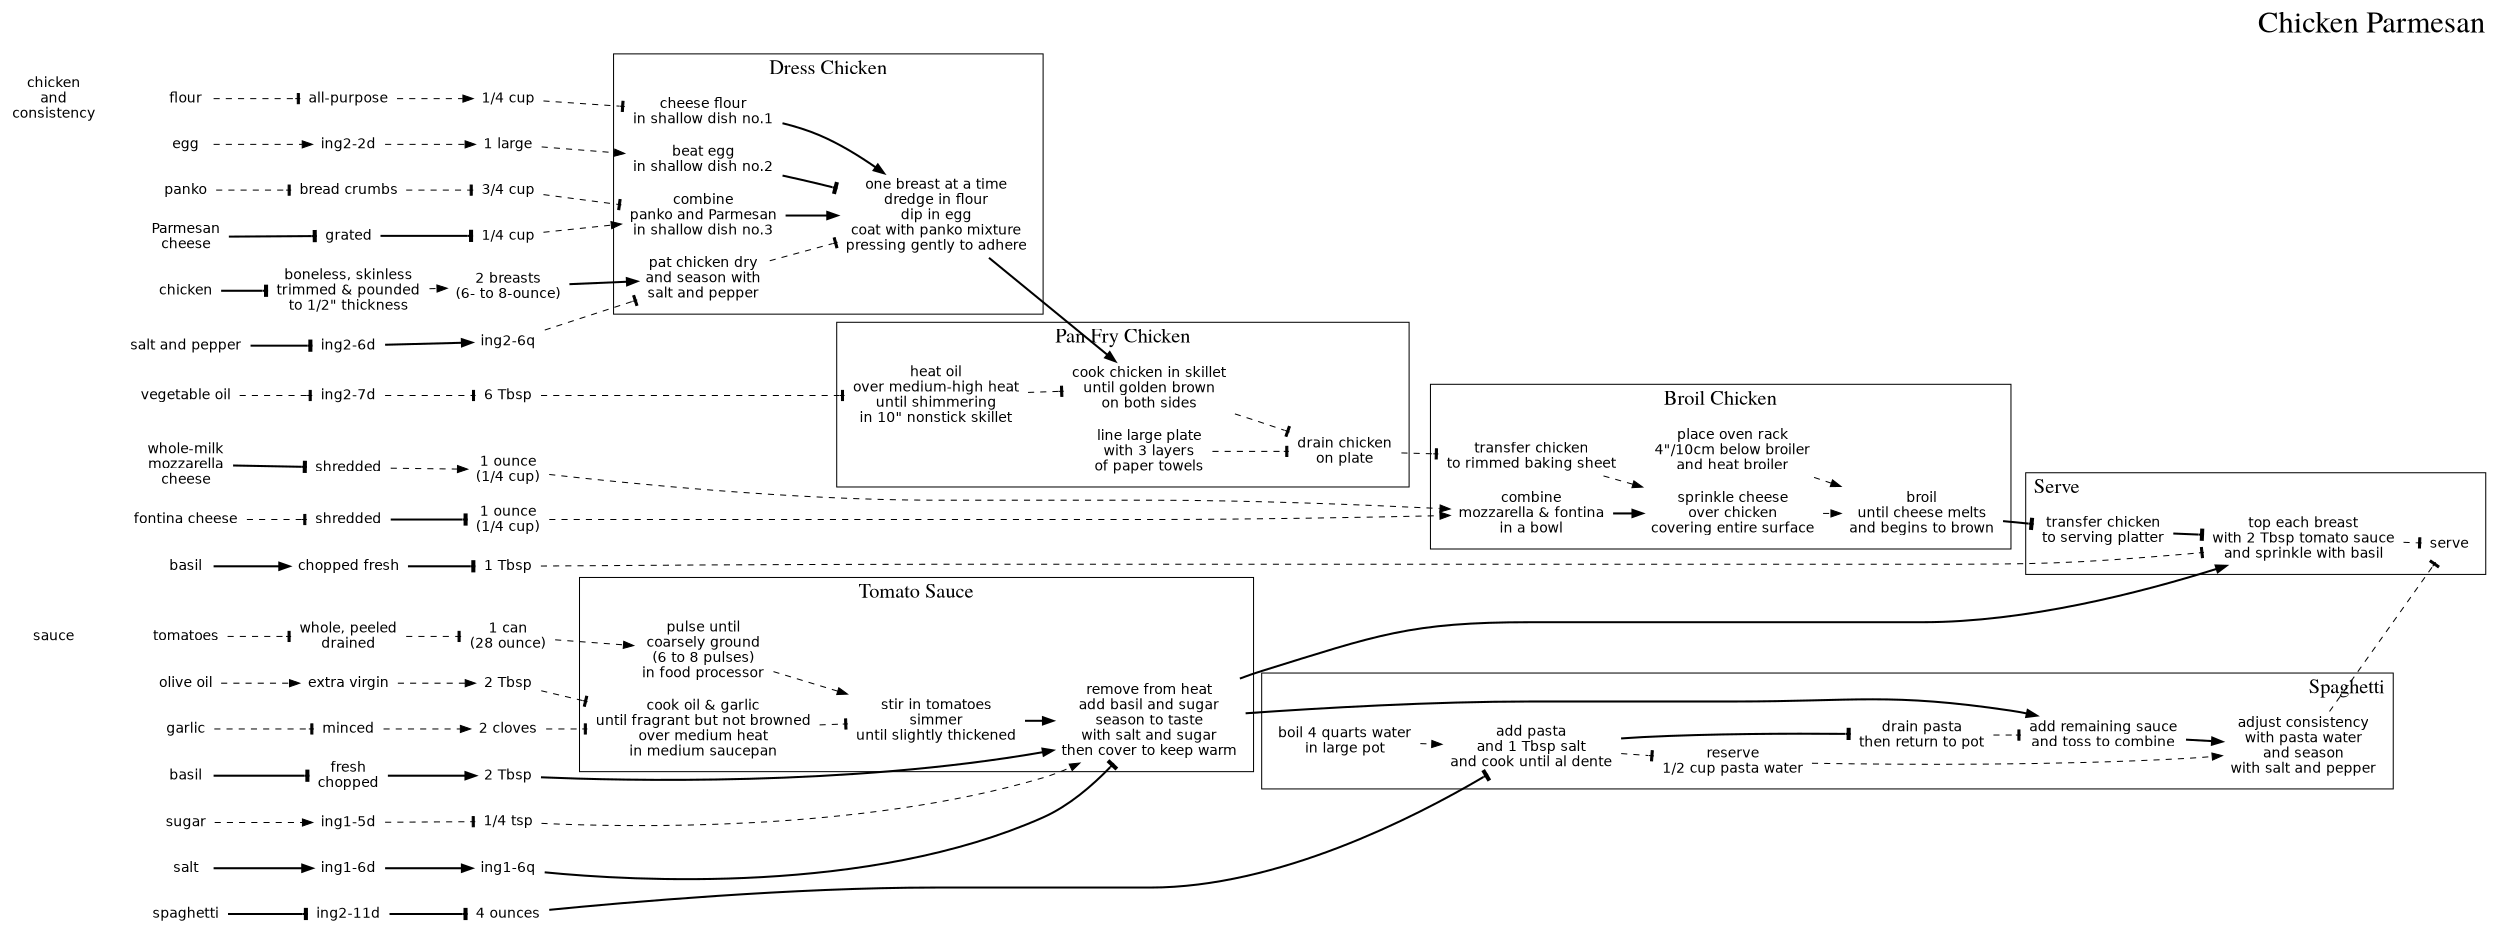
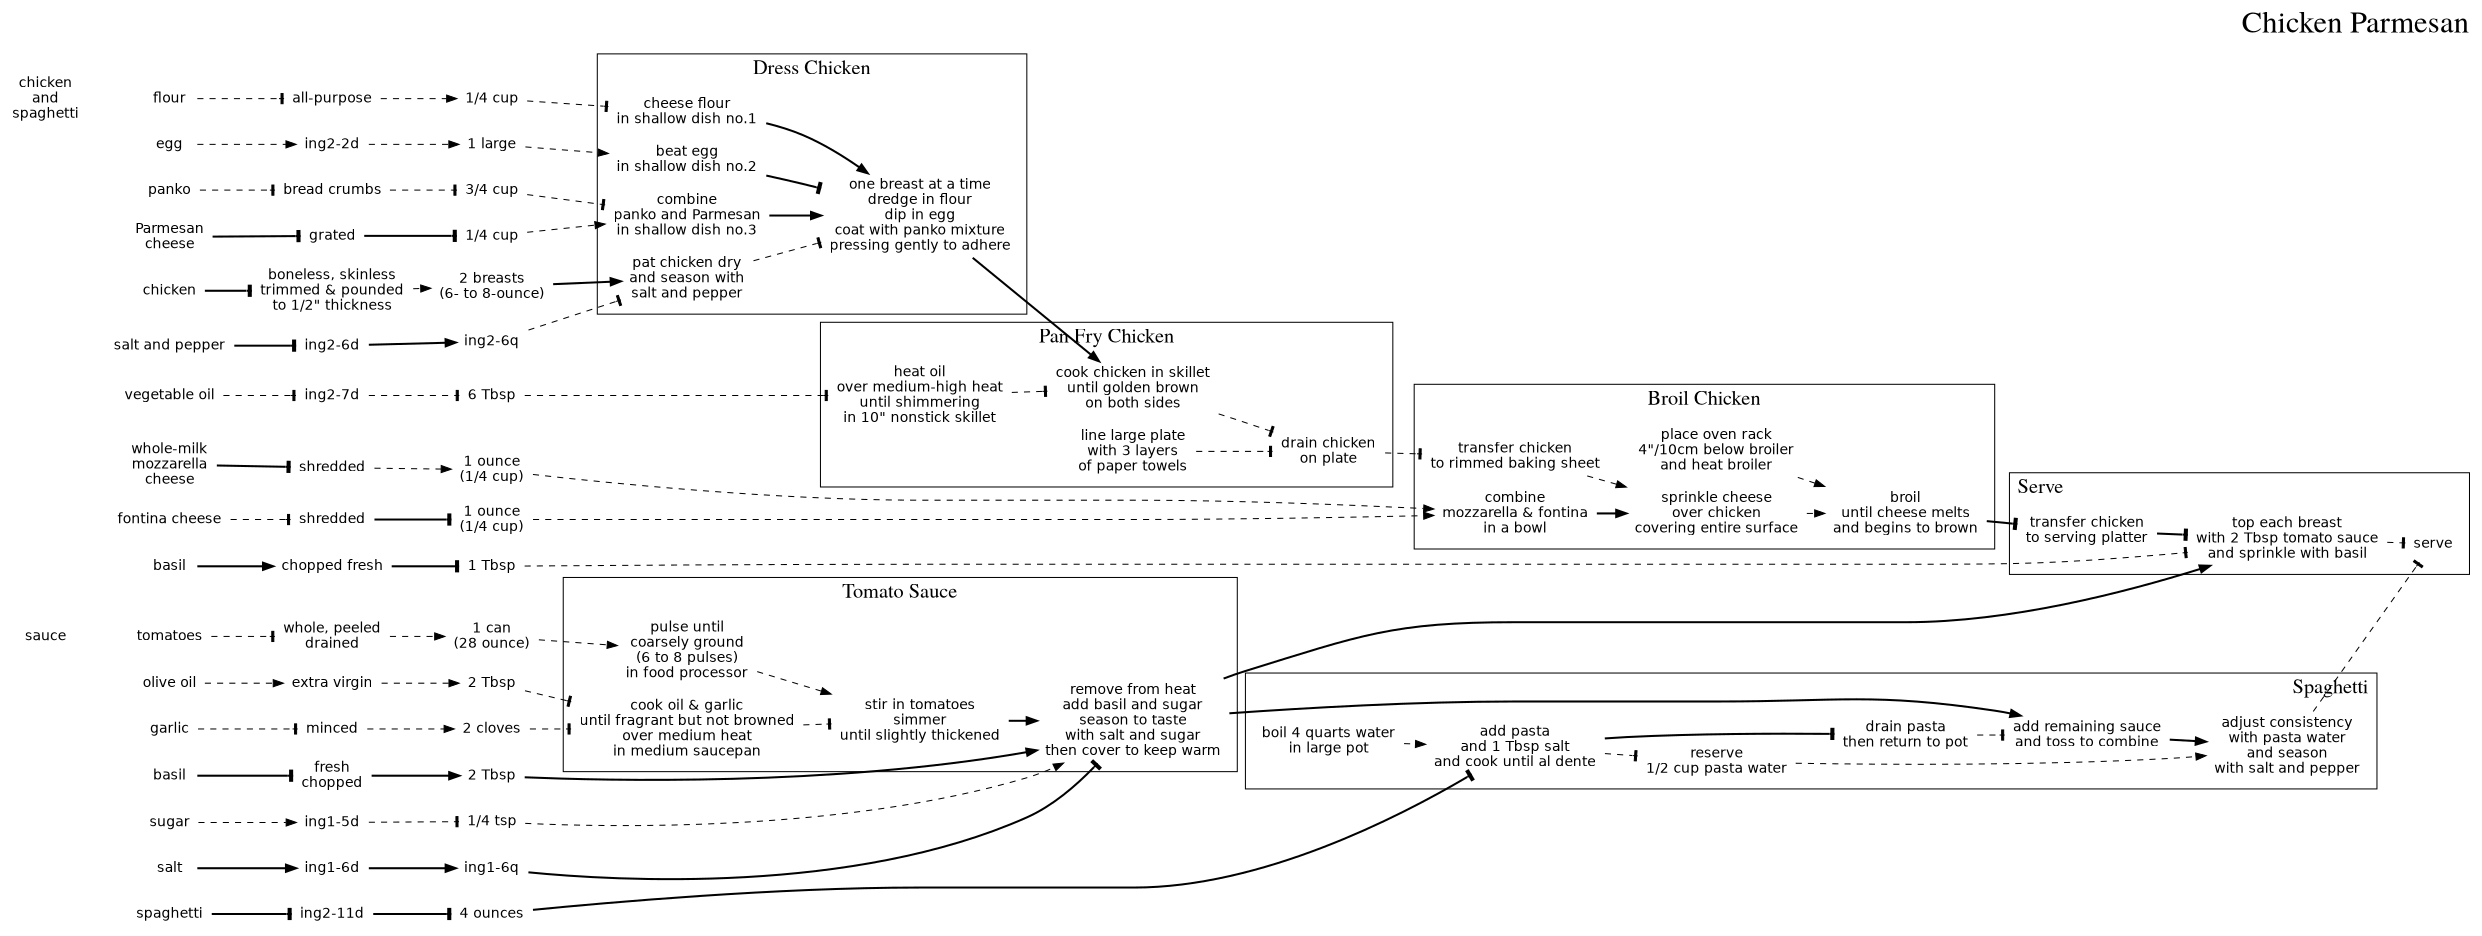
node "chicken and consistency": label "chicken and consistency" -> "chicken and spaghetti"
edge "whole, peeled drained" -> "1 can (28 ounce)": arrowhead tee -> normal
